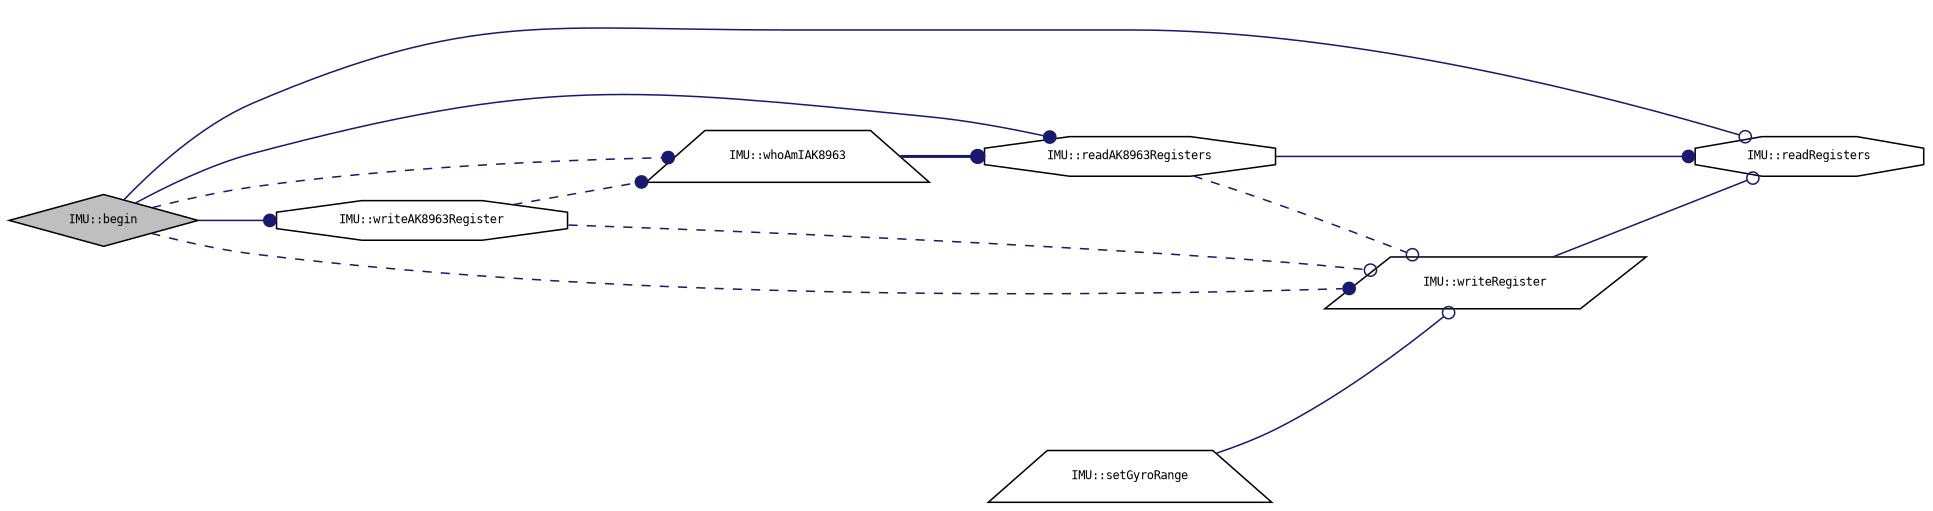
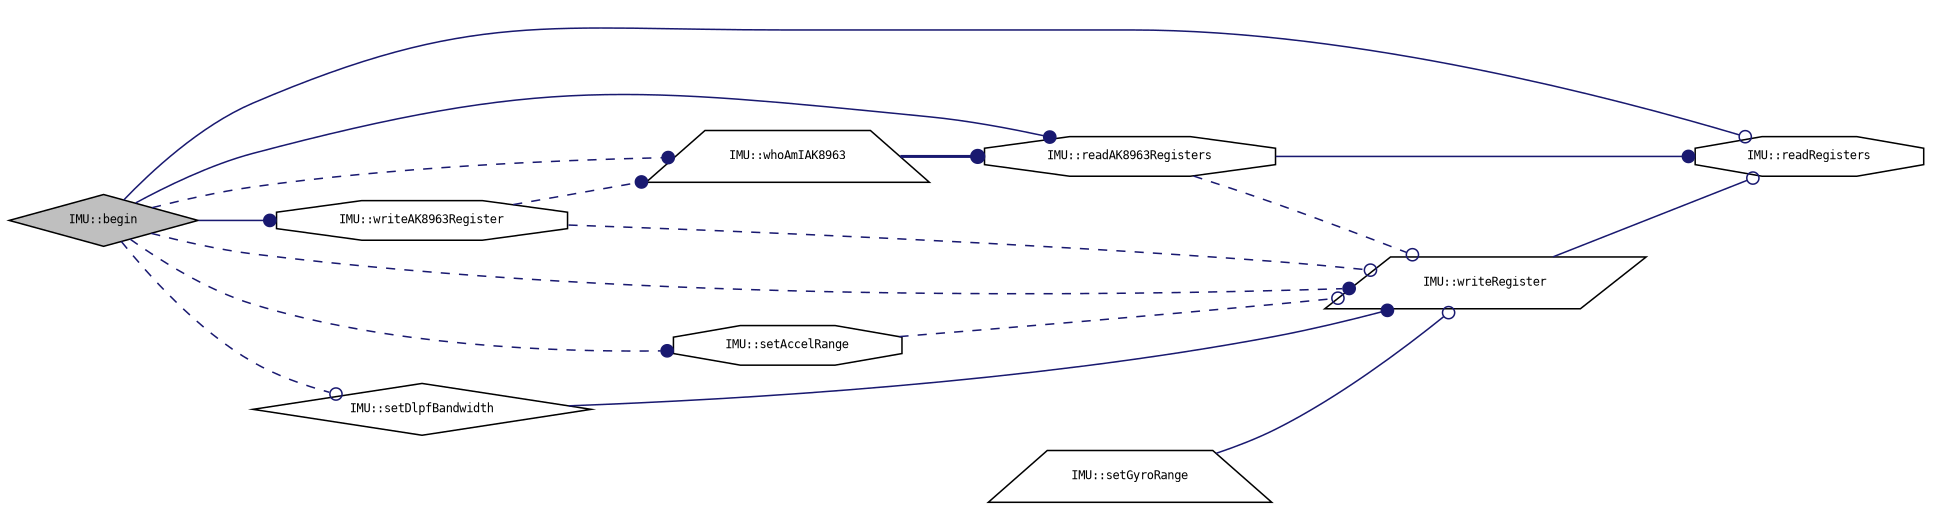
node "IMU::setAccelRange": added
node "IMU::setDlpfBandwidth": added
